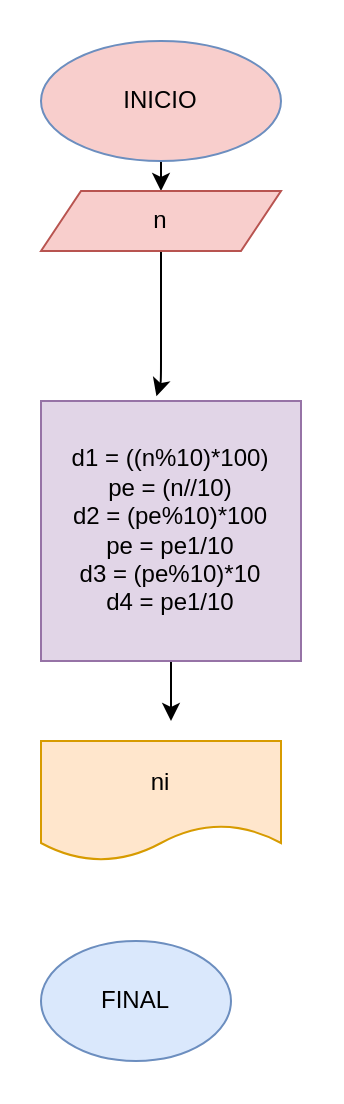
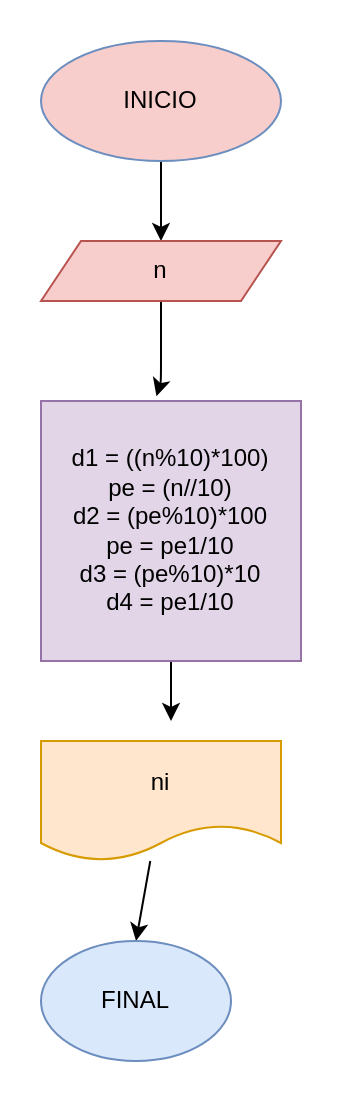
node "n": moved (161, 221) -> (161, 271)
edge "ni" -> "FINAL": added
